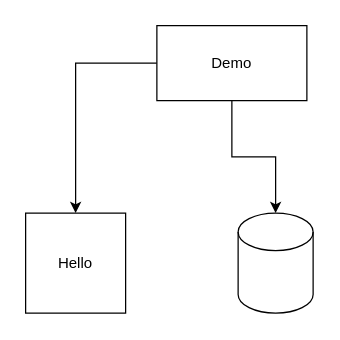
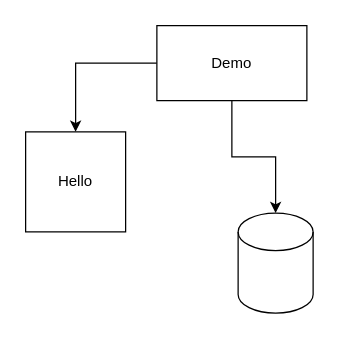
node "Hello": moved (76, 263) -> (76, 182)
